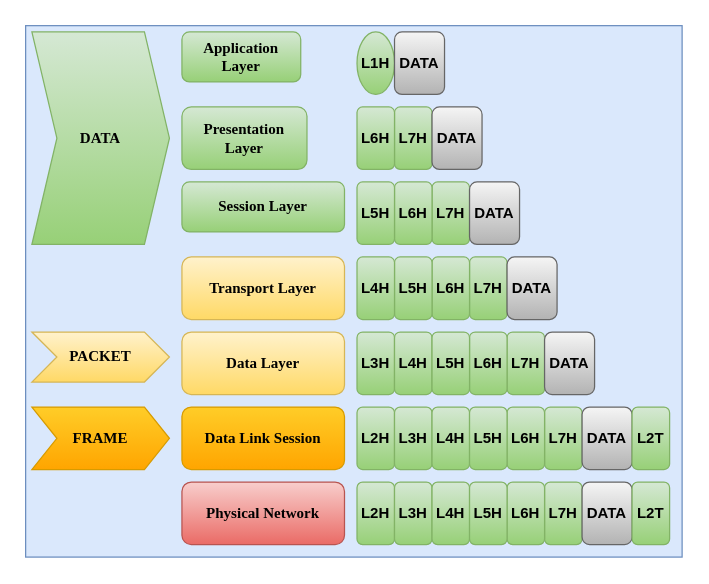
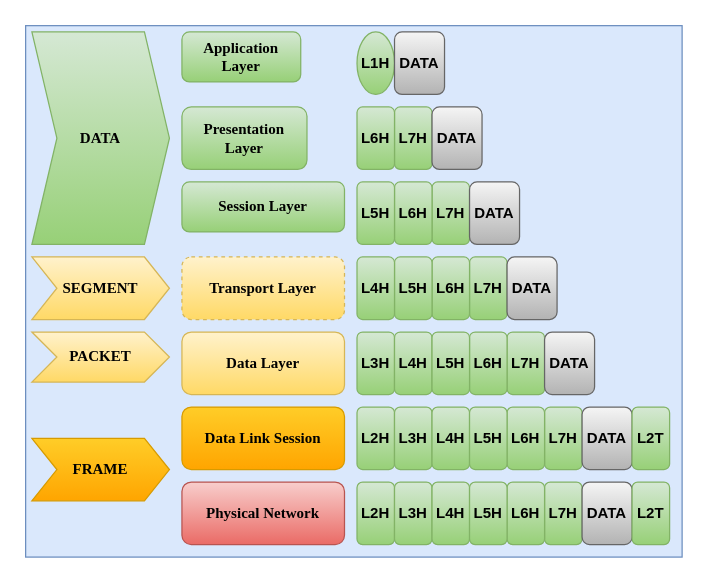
node "SEGMENT": added
node "Transport Layer": style solid -> dashed
node "FRAME": moved (101, 438) -> (101, 469)
